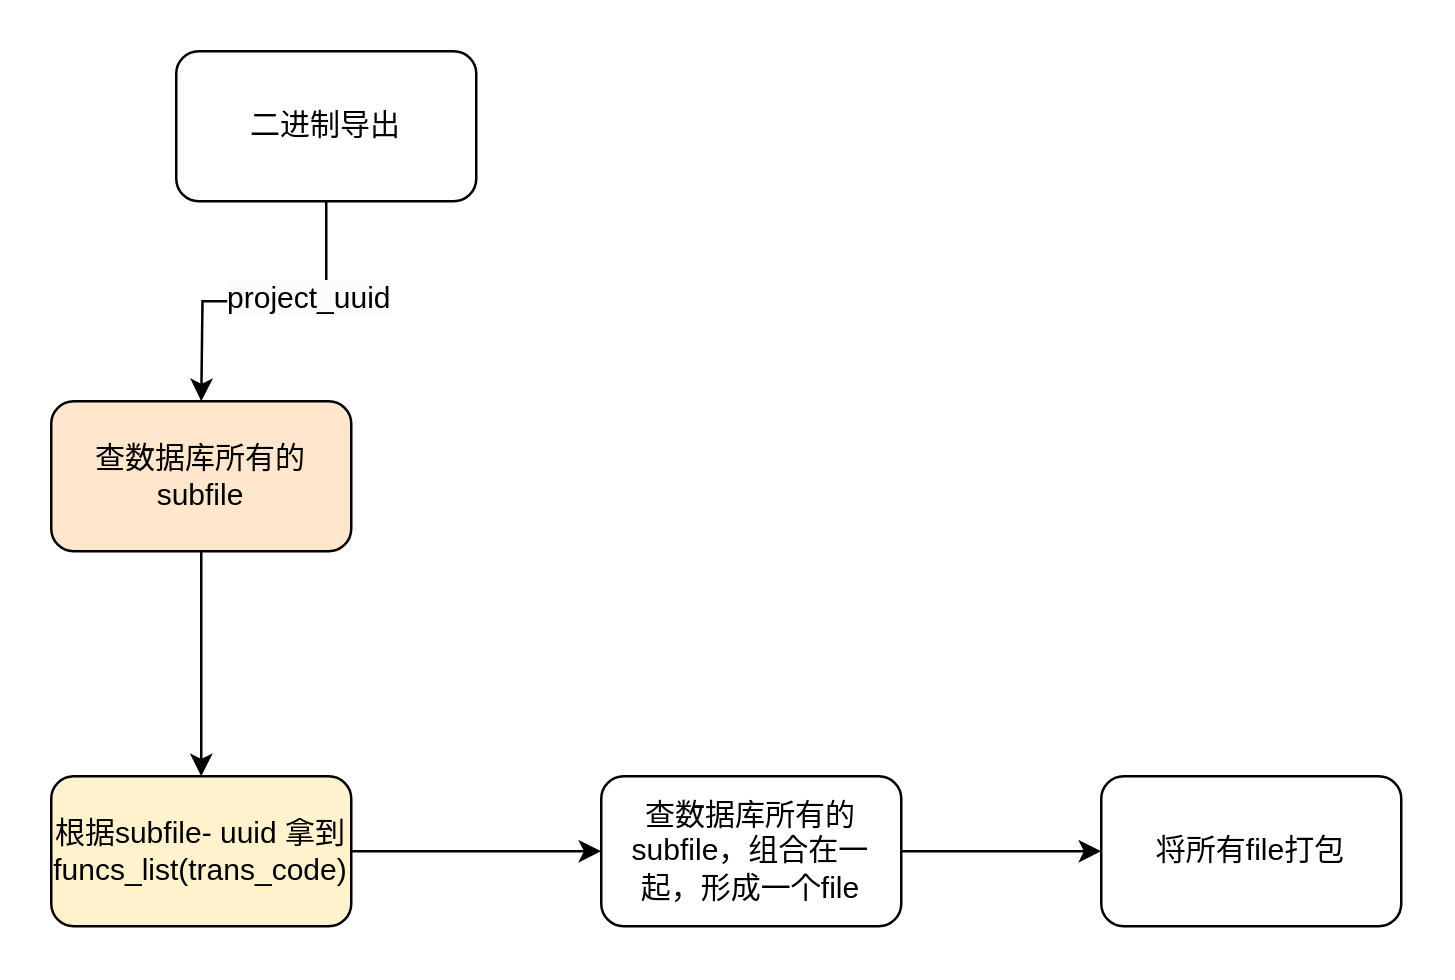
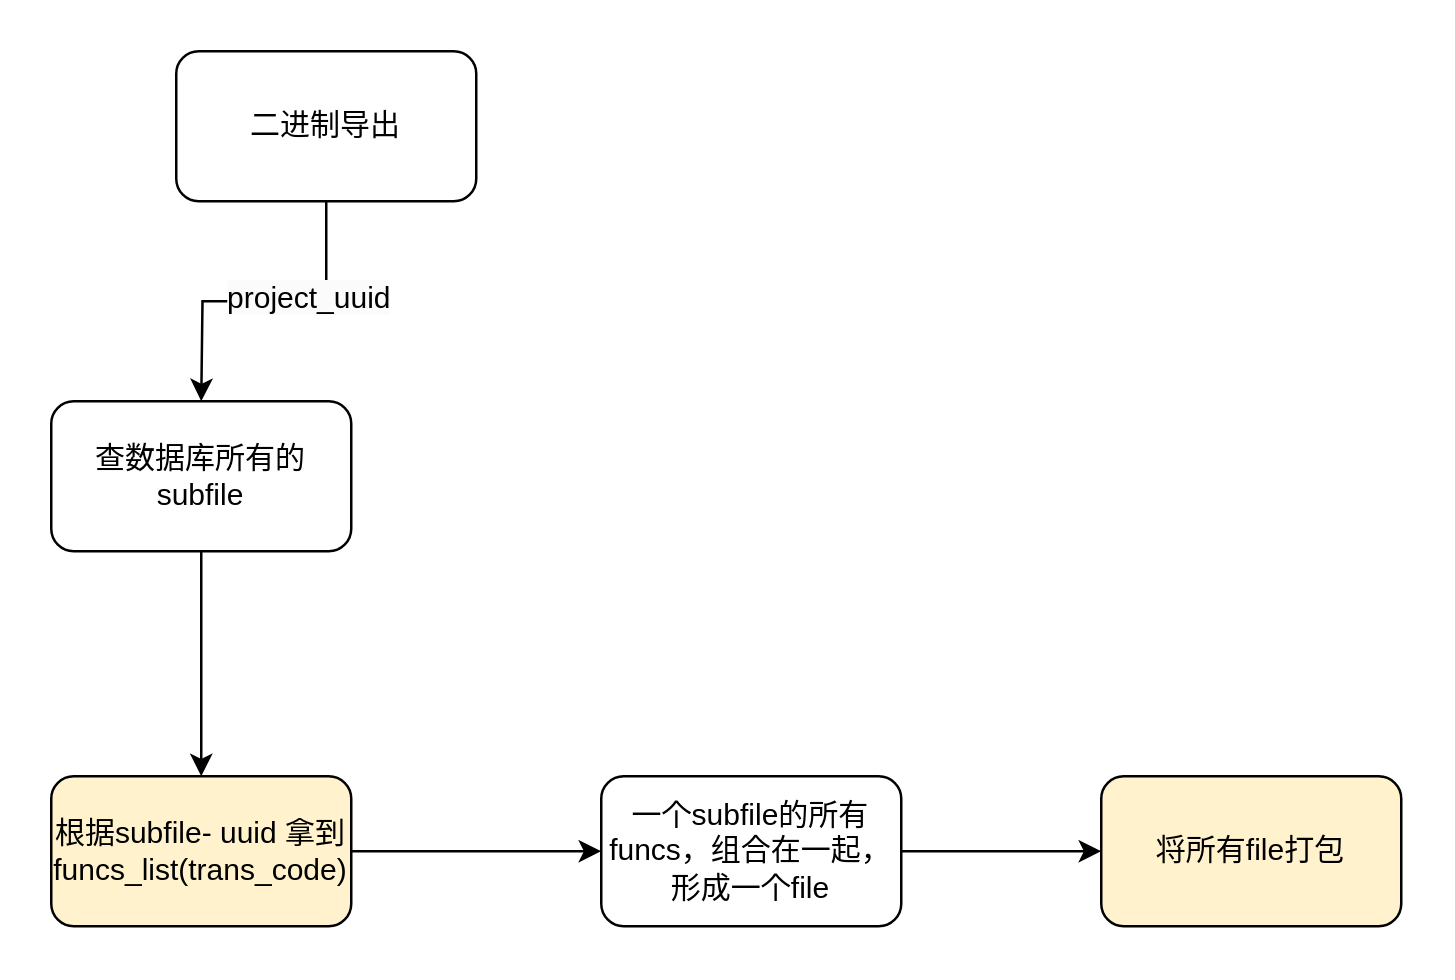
node "查数据库所有的subfile": fillcolor #ffe6cc -> #ffffff
node "查数据库所有的subfile，组合在一起，形成一个file": label "查数据库所有的subfile，组合在一起，形成一个file" -> "一个subfile的所有funcs，组合在一起，形成一个file"
node "将所有file打包": fillcolor #ffffff -> #fff2cc
